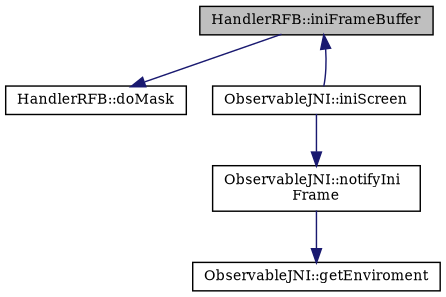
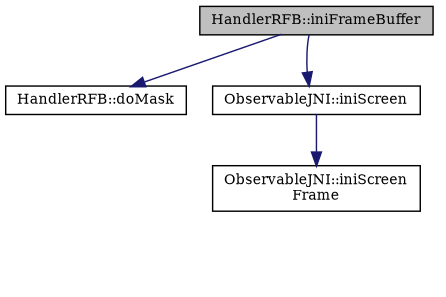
edge "ObservableJNI::iniScreen" -> "HandlerRFB::iniFrameBuffer": reversed
node "ObservableJNI::notifyIni Frame": label "ObservableJNI::notifyIni Frame" -> "ObservableJNI::iniScreen Frame"
node "ObservableJNI::getEnviroment": removed
